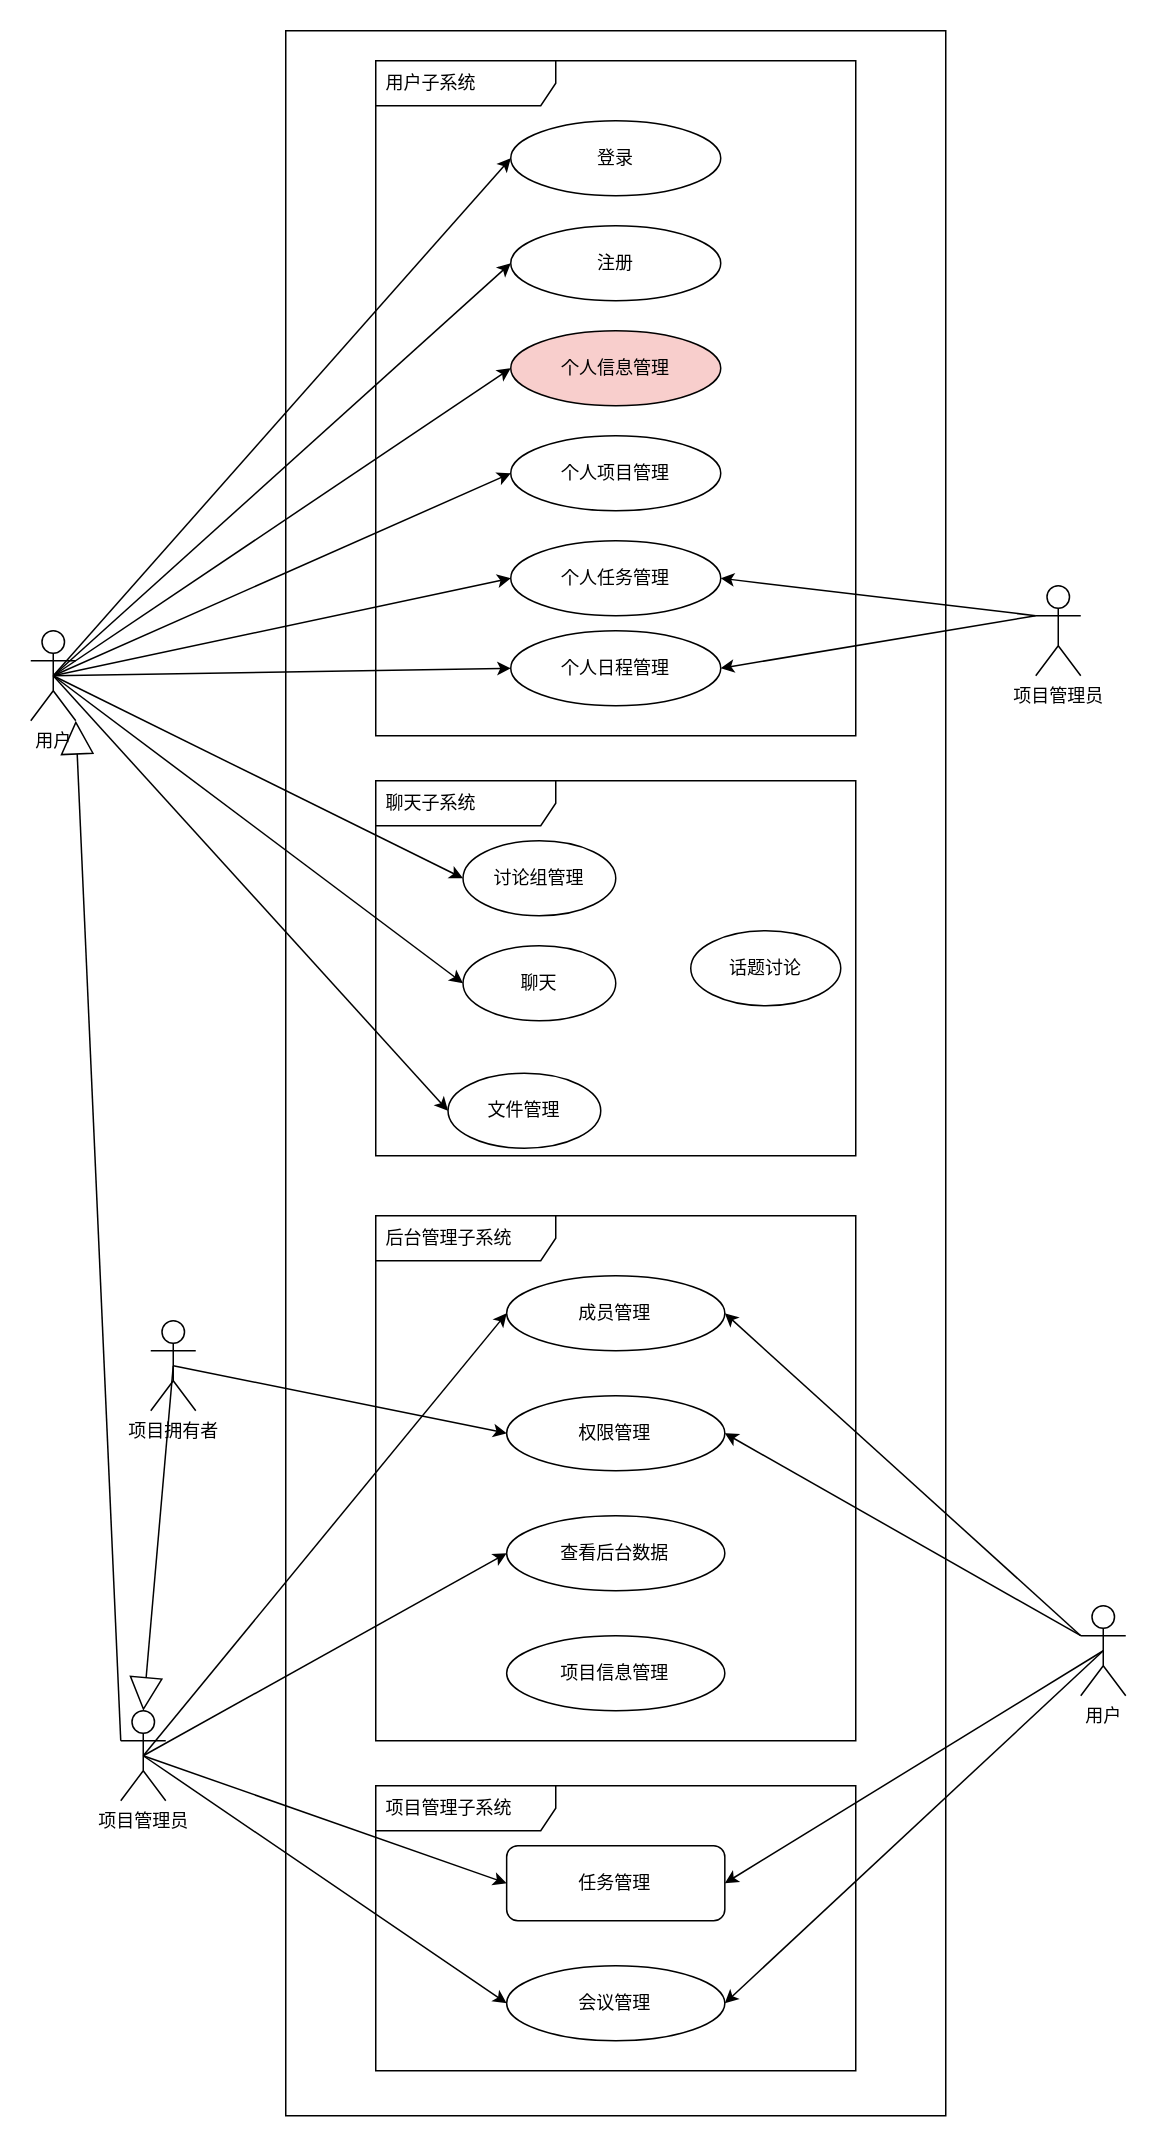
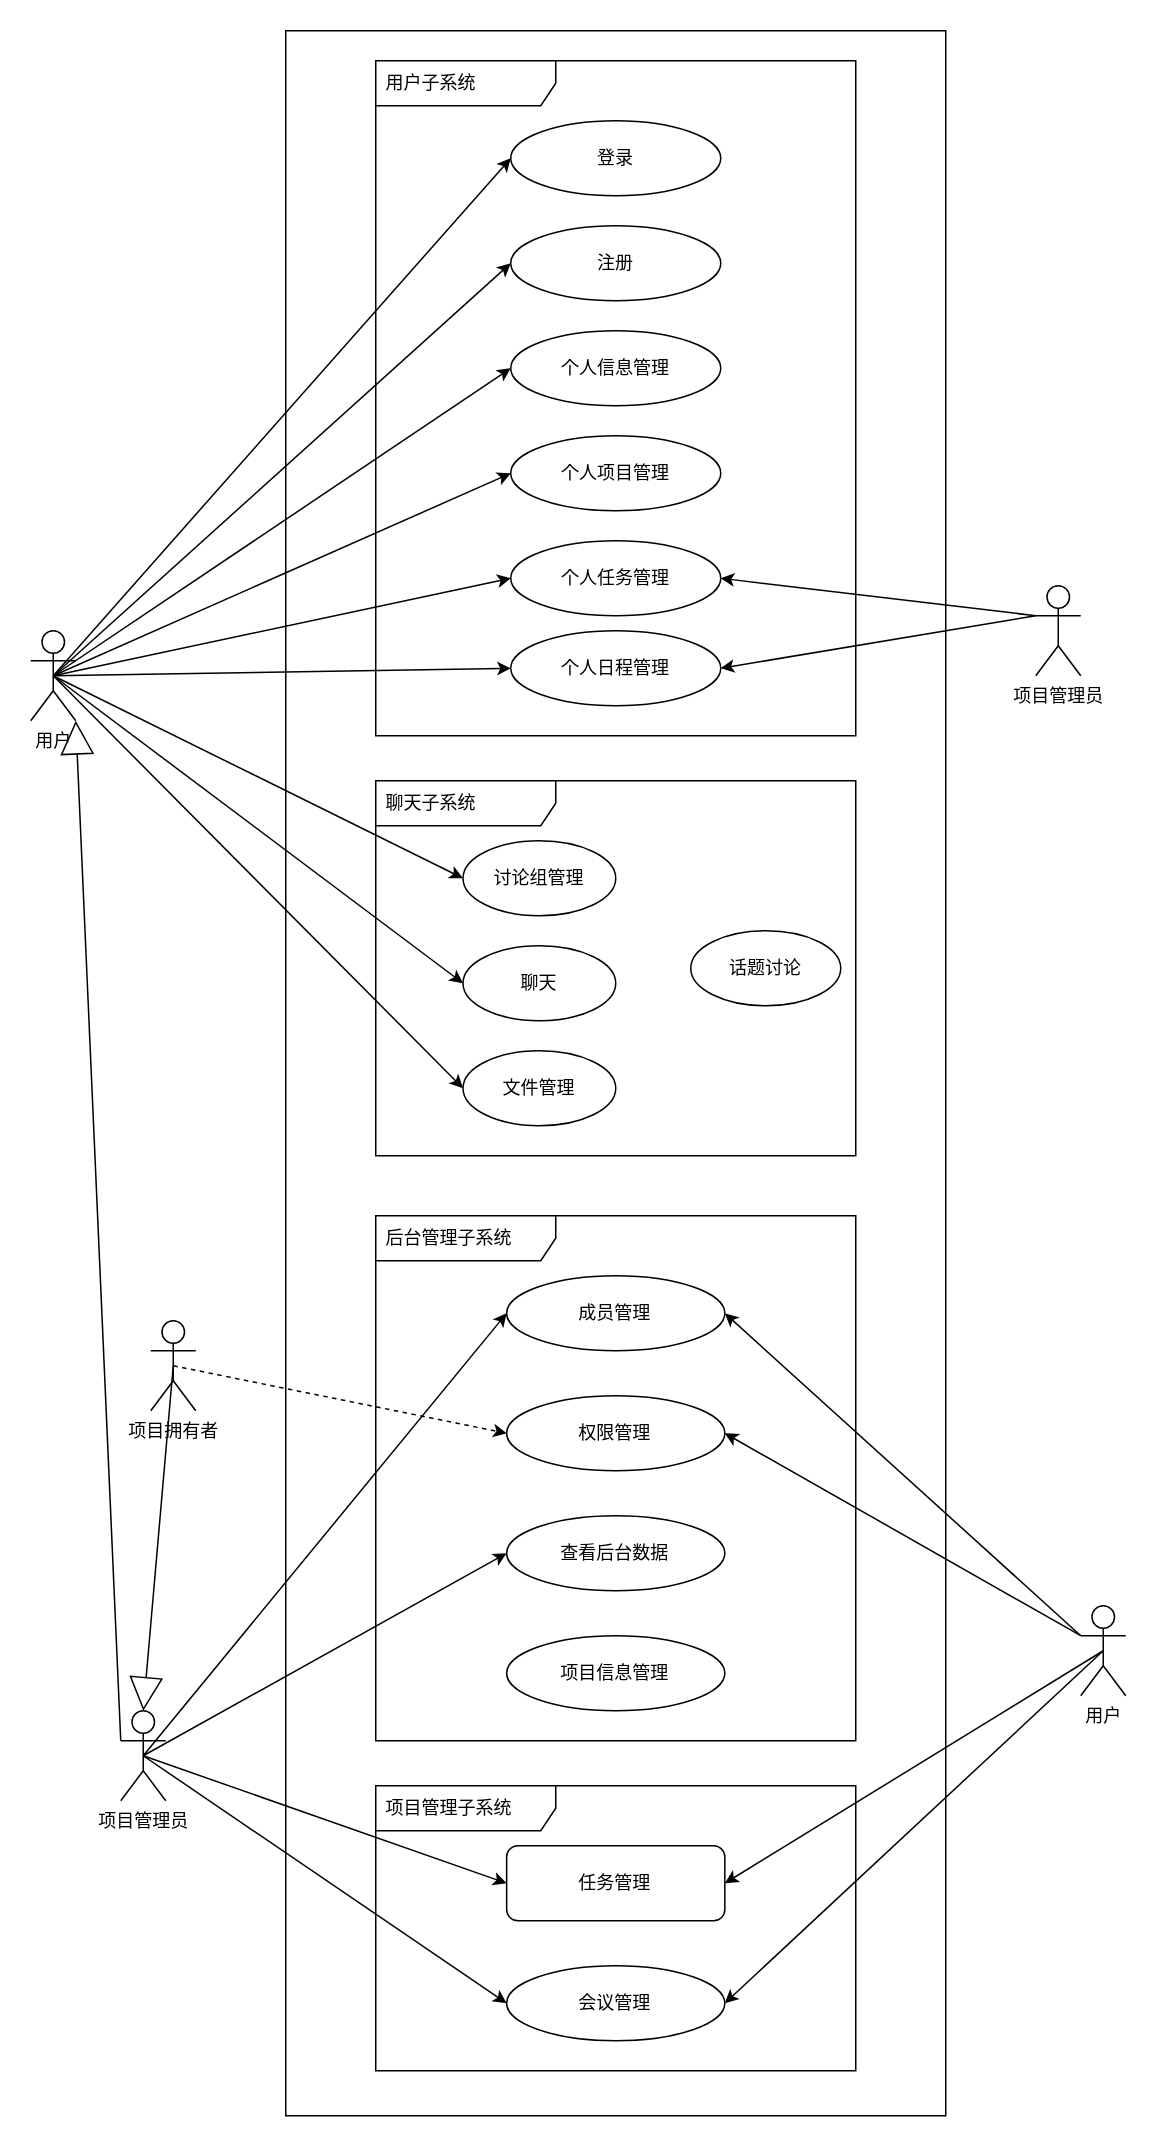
node "个人信息管理": fillcolor #f8cecc -> #ffffff
node "文件管理": moved (524, 1111) -> (539, 1088)
edge "项目拥有者" -> "权限管理": style solid -> dashed
